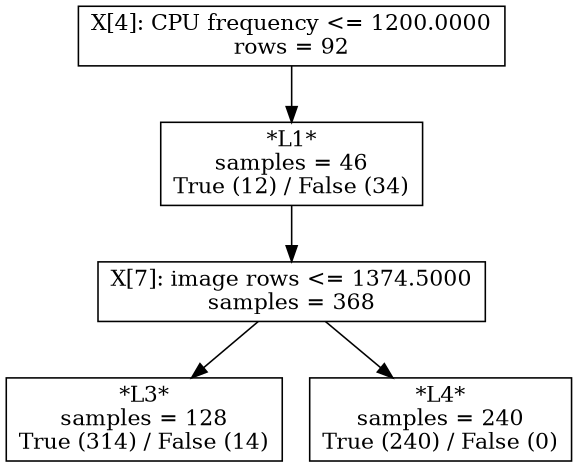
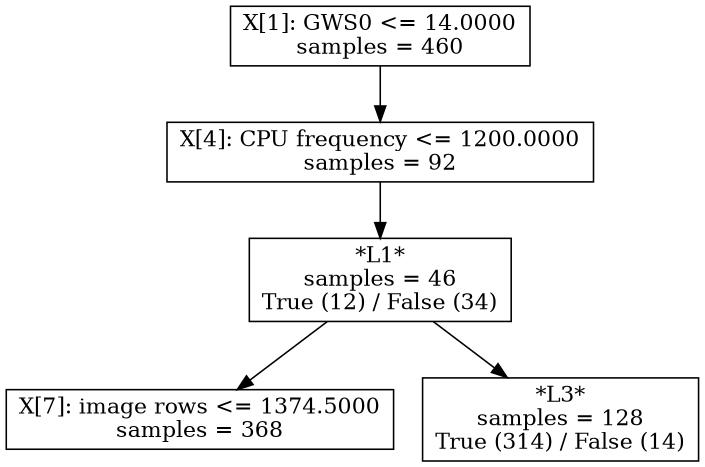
node "X[4]: CPU frequency <= 1200.0000 rows = 92": label "X[4]: CPU frequency <= 1200.0000 rows = 92" -> "X[4]: CPU frequency <= 1200.0000 samples = 92"
node "X[1]: GWS0 <= 14.0000 samples = 460": added
edge "X[7]: image rows <= 1374.5000 samples = 368" -> "*L3* samples = 128 True (314) / False (14)": now "*L1* samples = 46 True (12) / False (34)" -> "*L3* samples = 128 True (314) / False (14)"
node "*L4* samples = 240 True (240) / False (0)": removed
